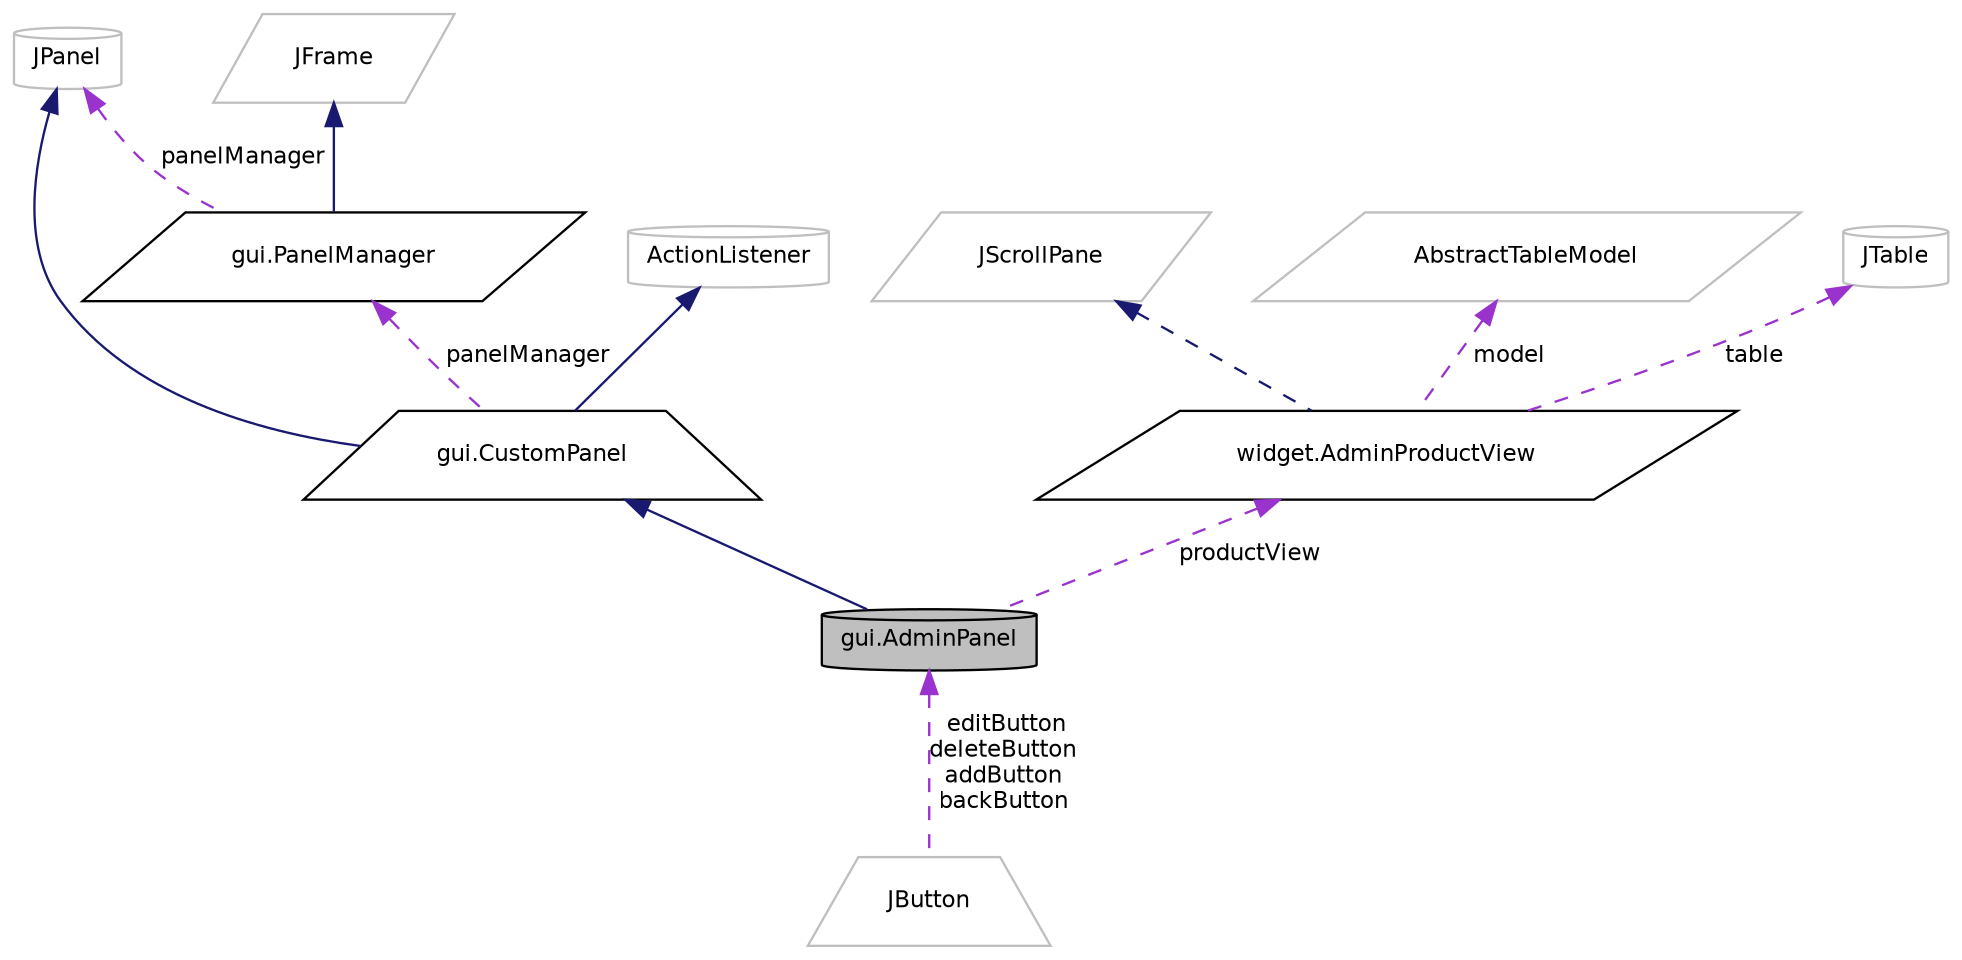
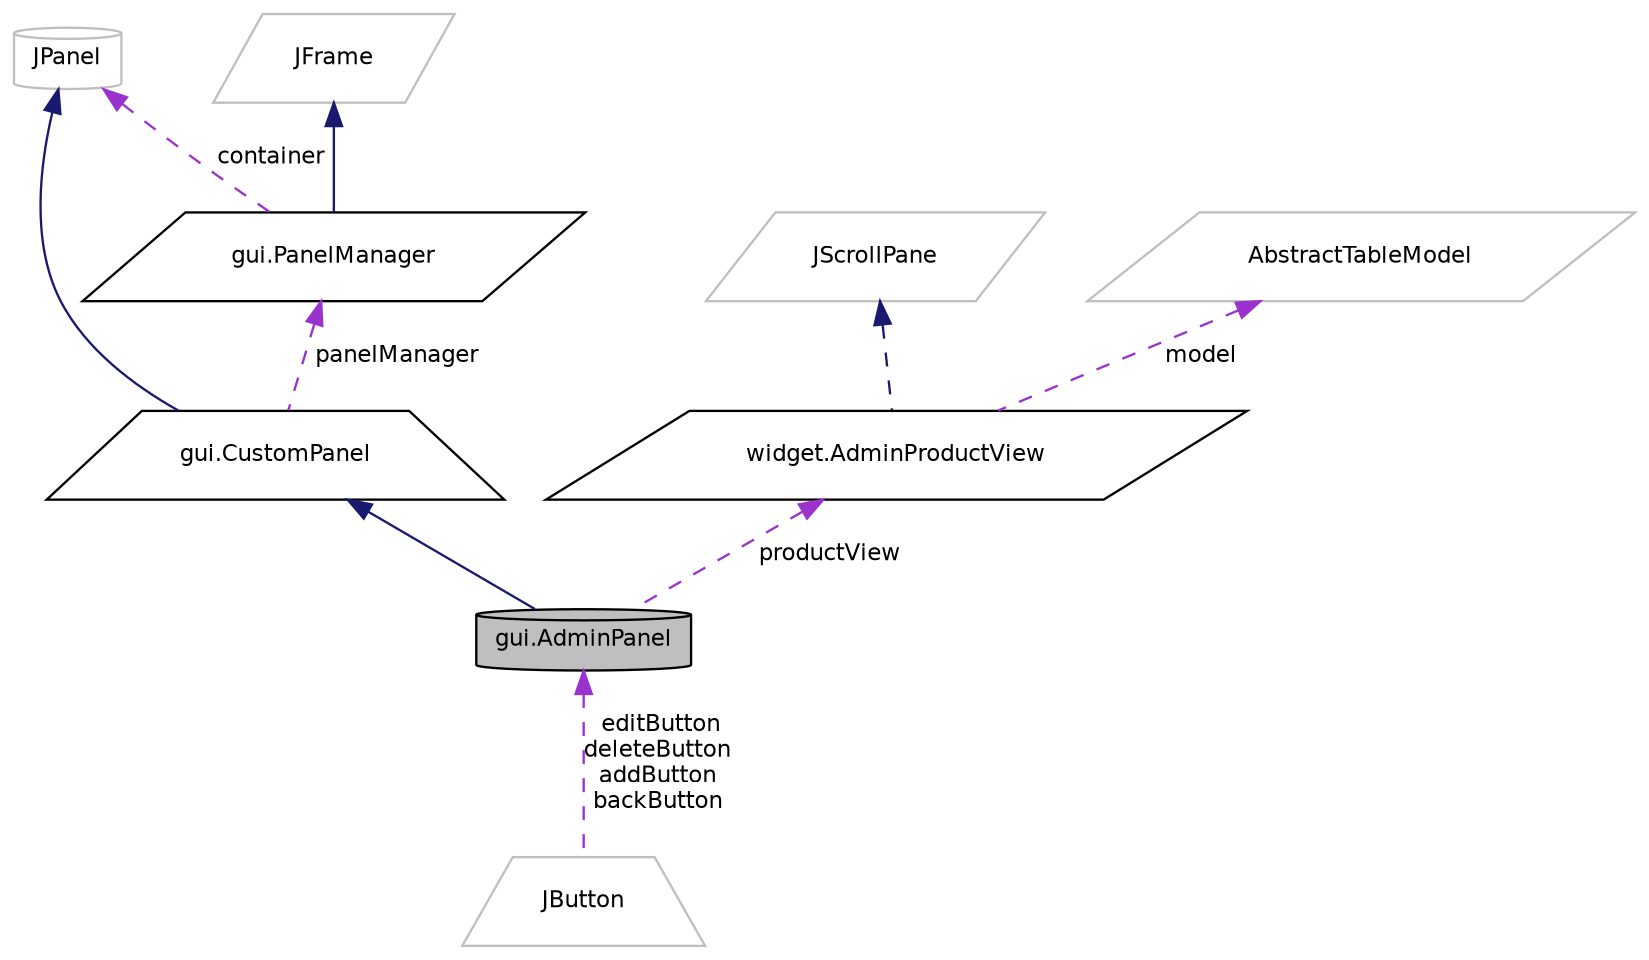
edge "gui.PanelManager" -> "JPanel": label " panelManager" -> " container"
node "ActionListener": removed
node "JTable": removed
